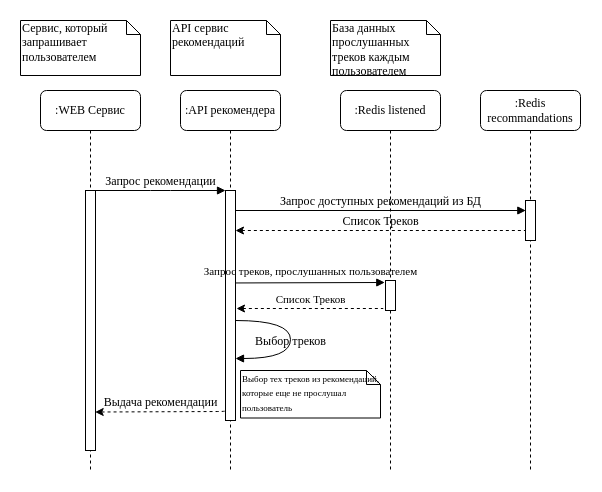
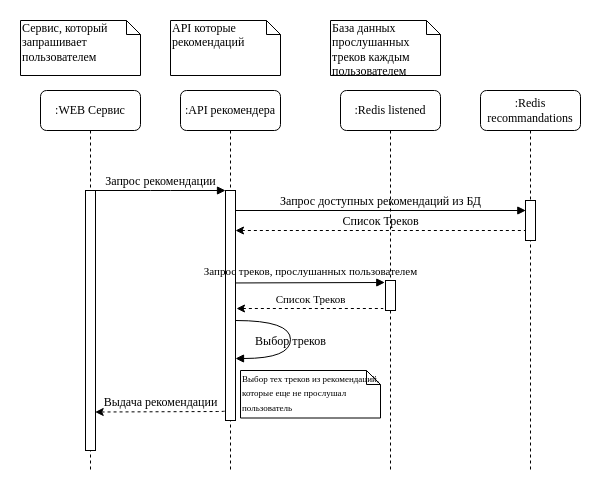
node "API сервис рекомендаций": label "API сервис рекомендаций" -> "API которые рекомендаций"
